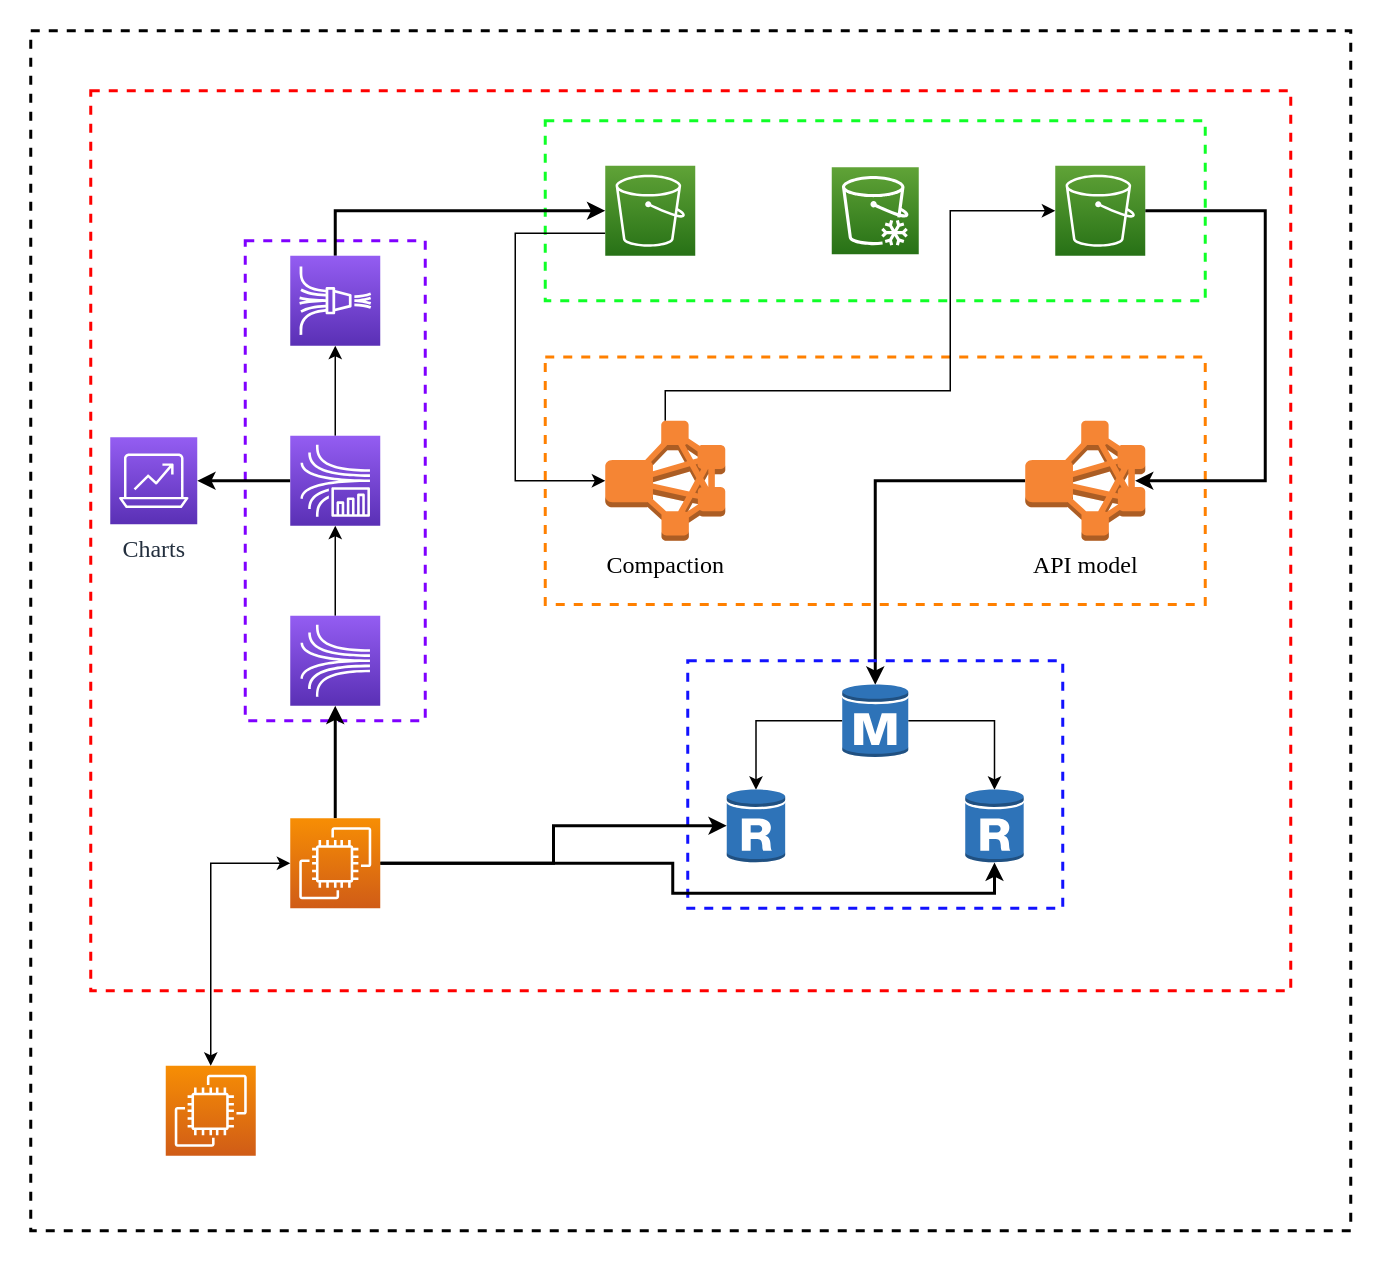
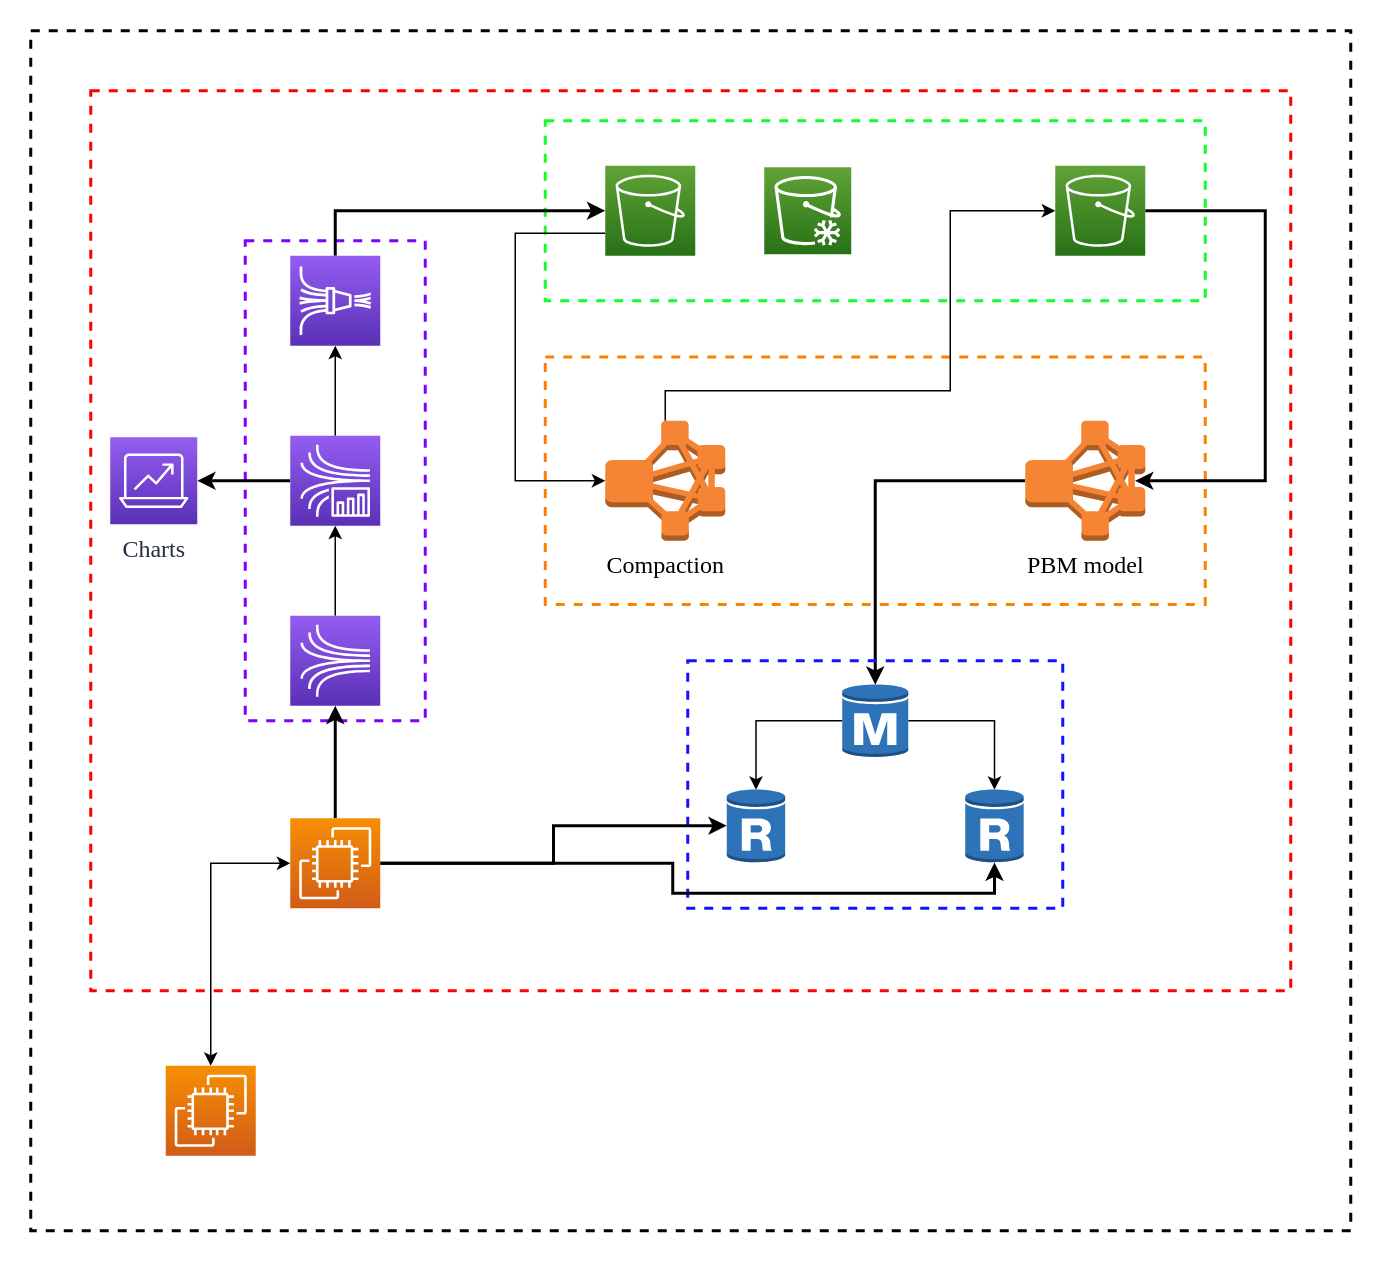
node "Archive": moved (875, 211) -> (808, 211)
node "API model": label "API model" -> "PBM model"
